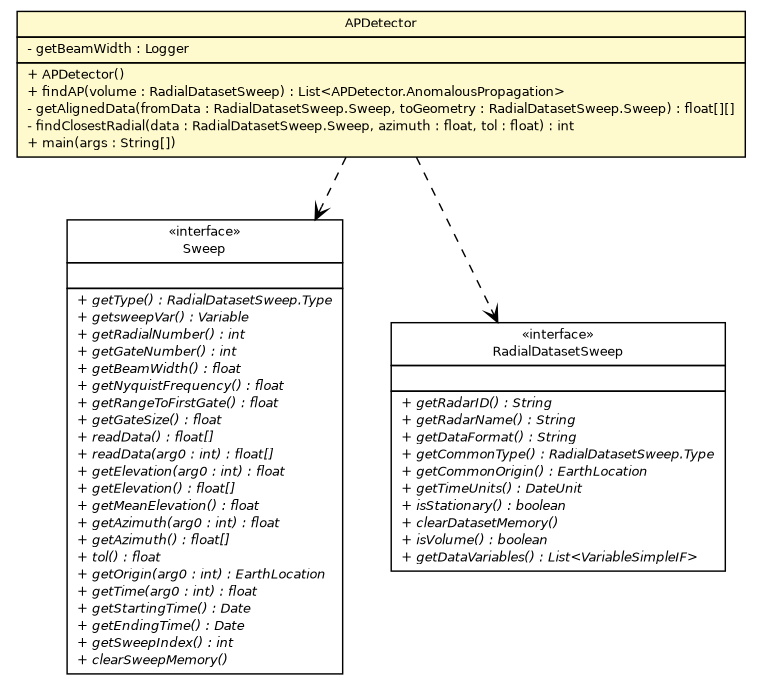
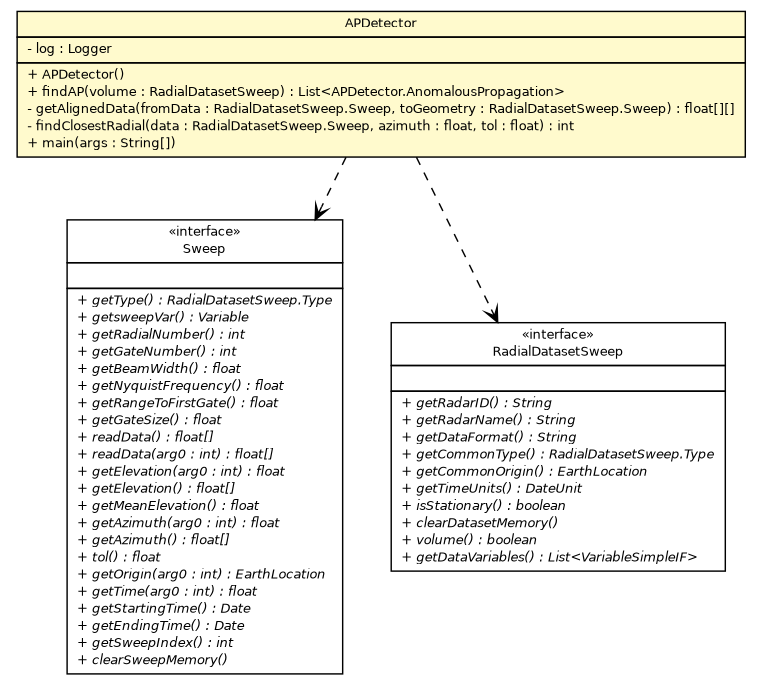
node "APDetector": text "- getBeamWidth : Logger" -> "- log : Logger"
node "RadialDatasetSweep": text "+ isVolume() : boolean" -> "+ volume() : boolean"
